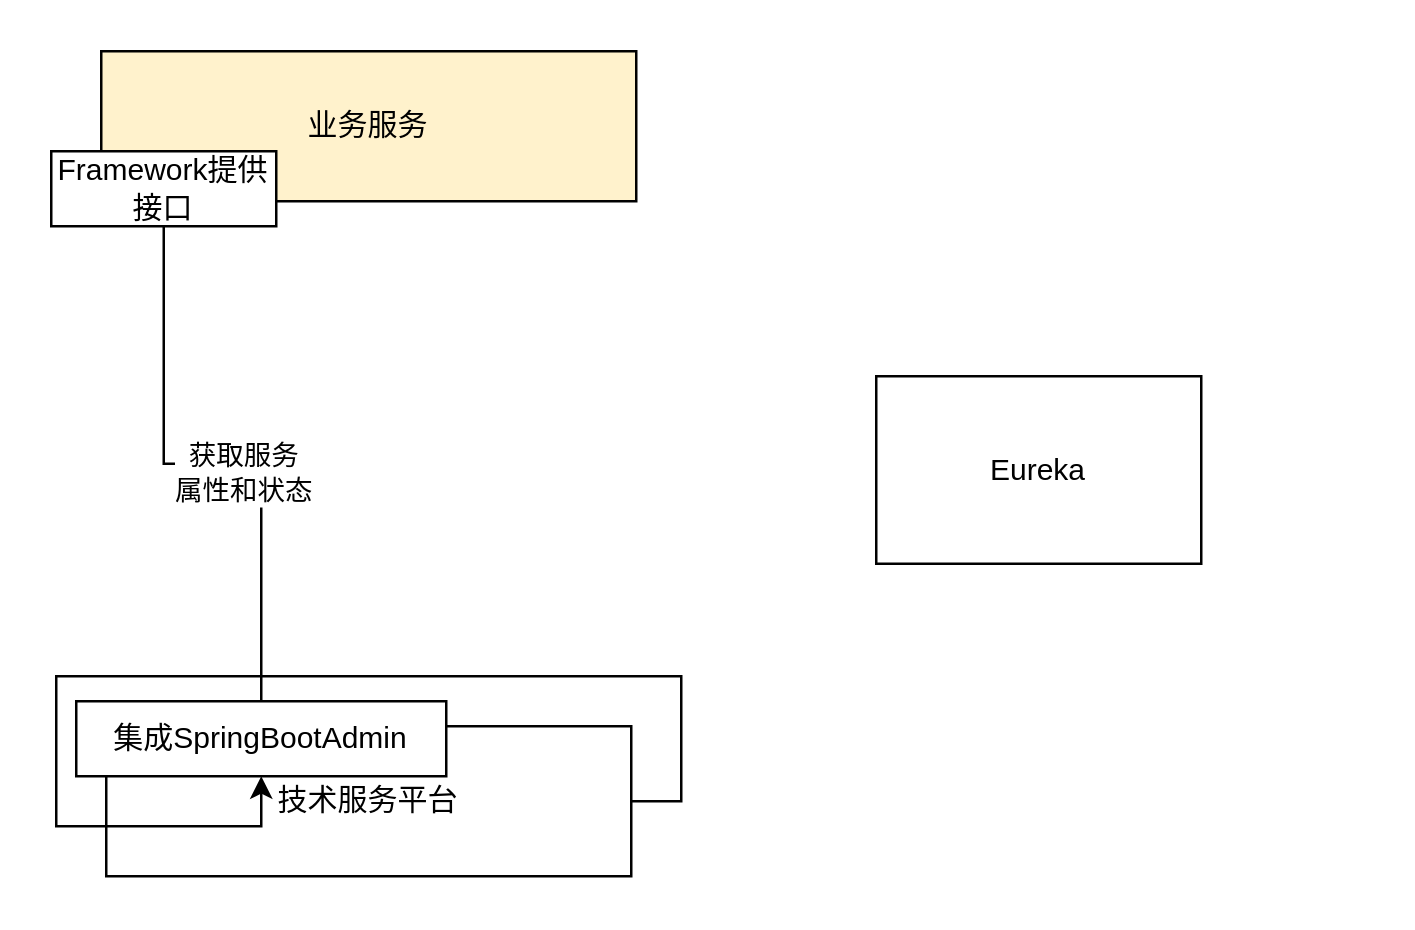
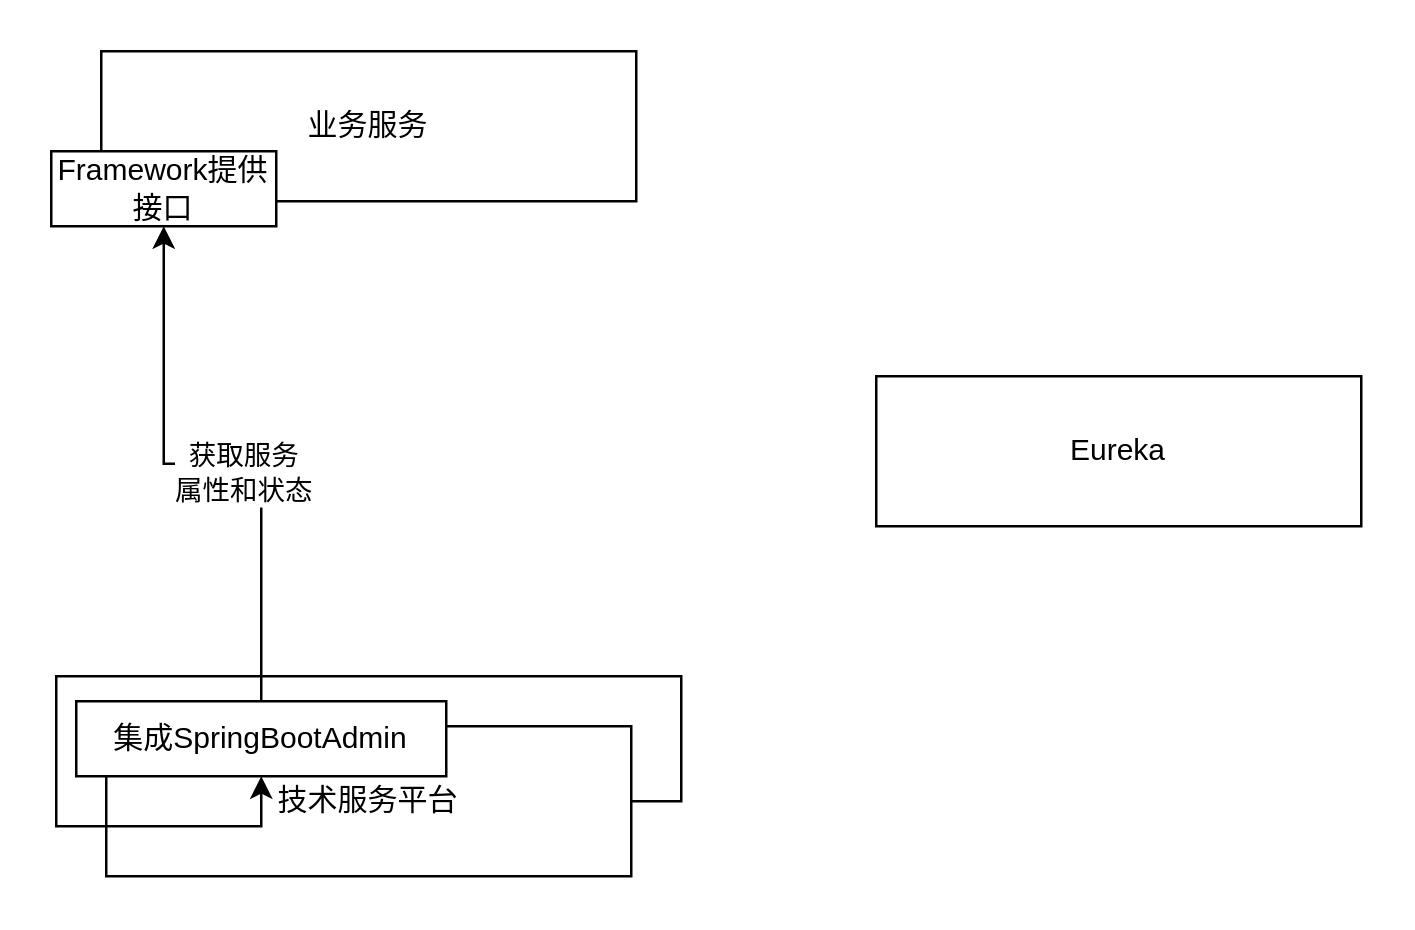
node "业务服务": fillcolor #fff2cc -> #ffffff
edge "Framework提供接口" -- "集成SpringBootAdmin": arrowhead none -> classic
node "Eureka": size 325x188 -> 485x150
